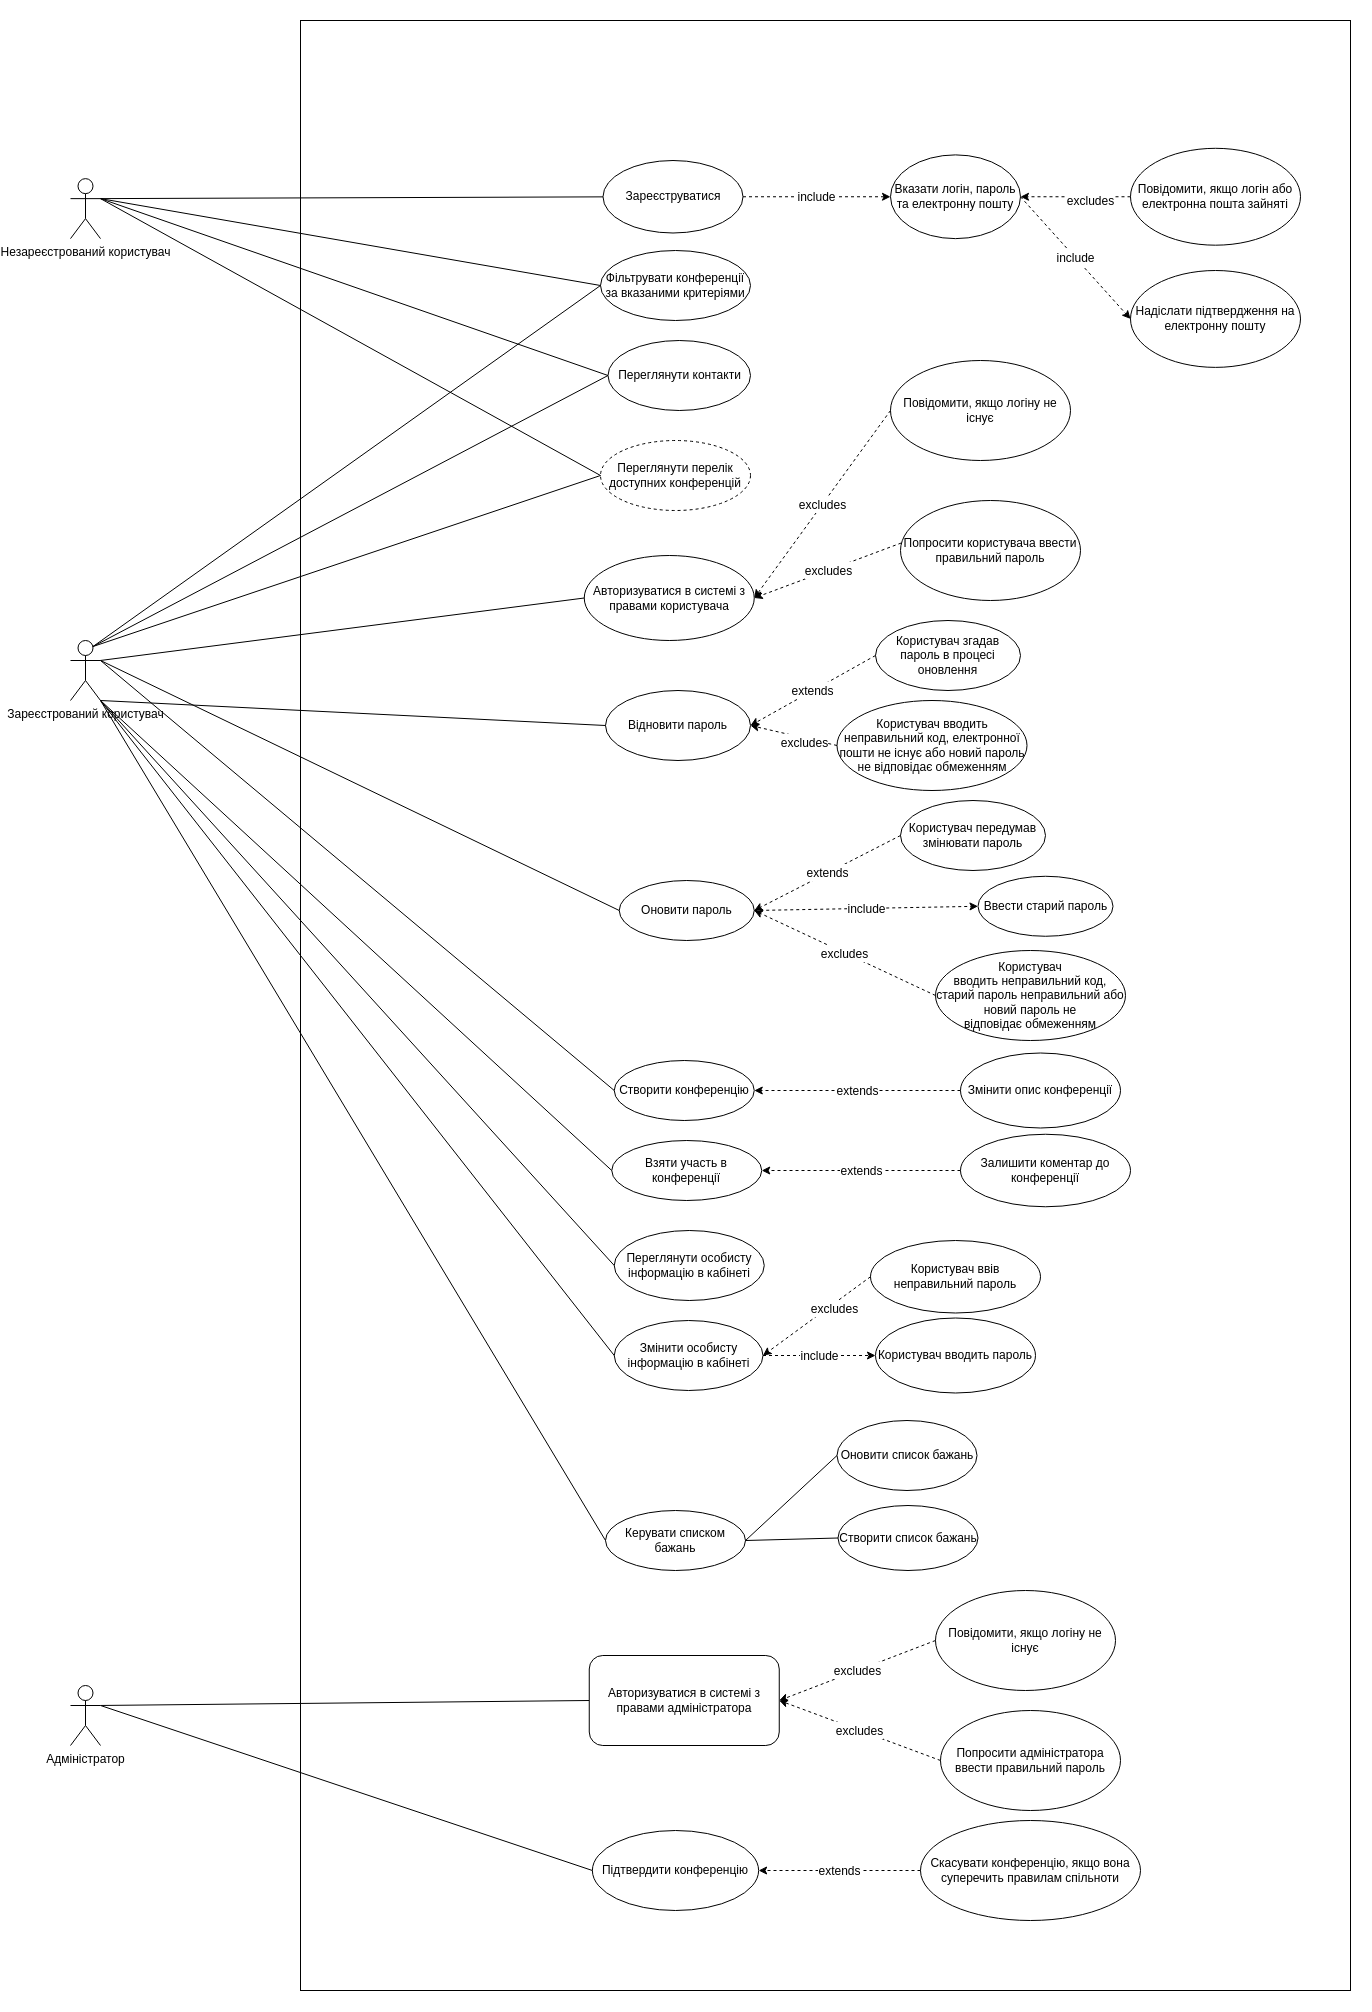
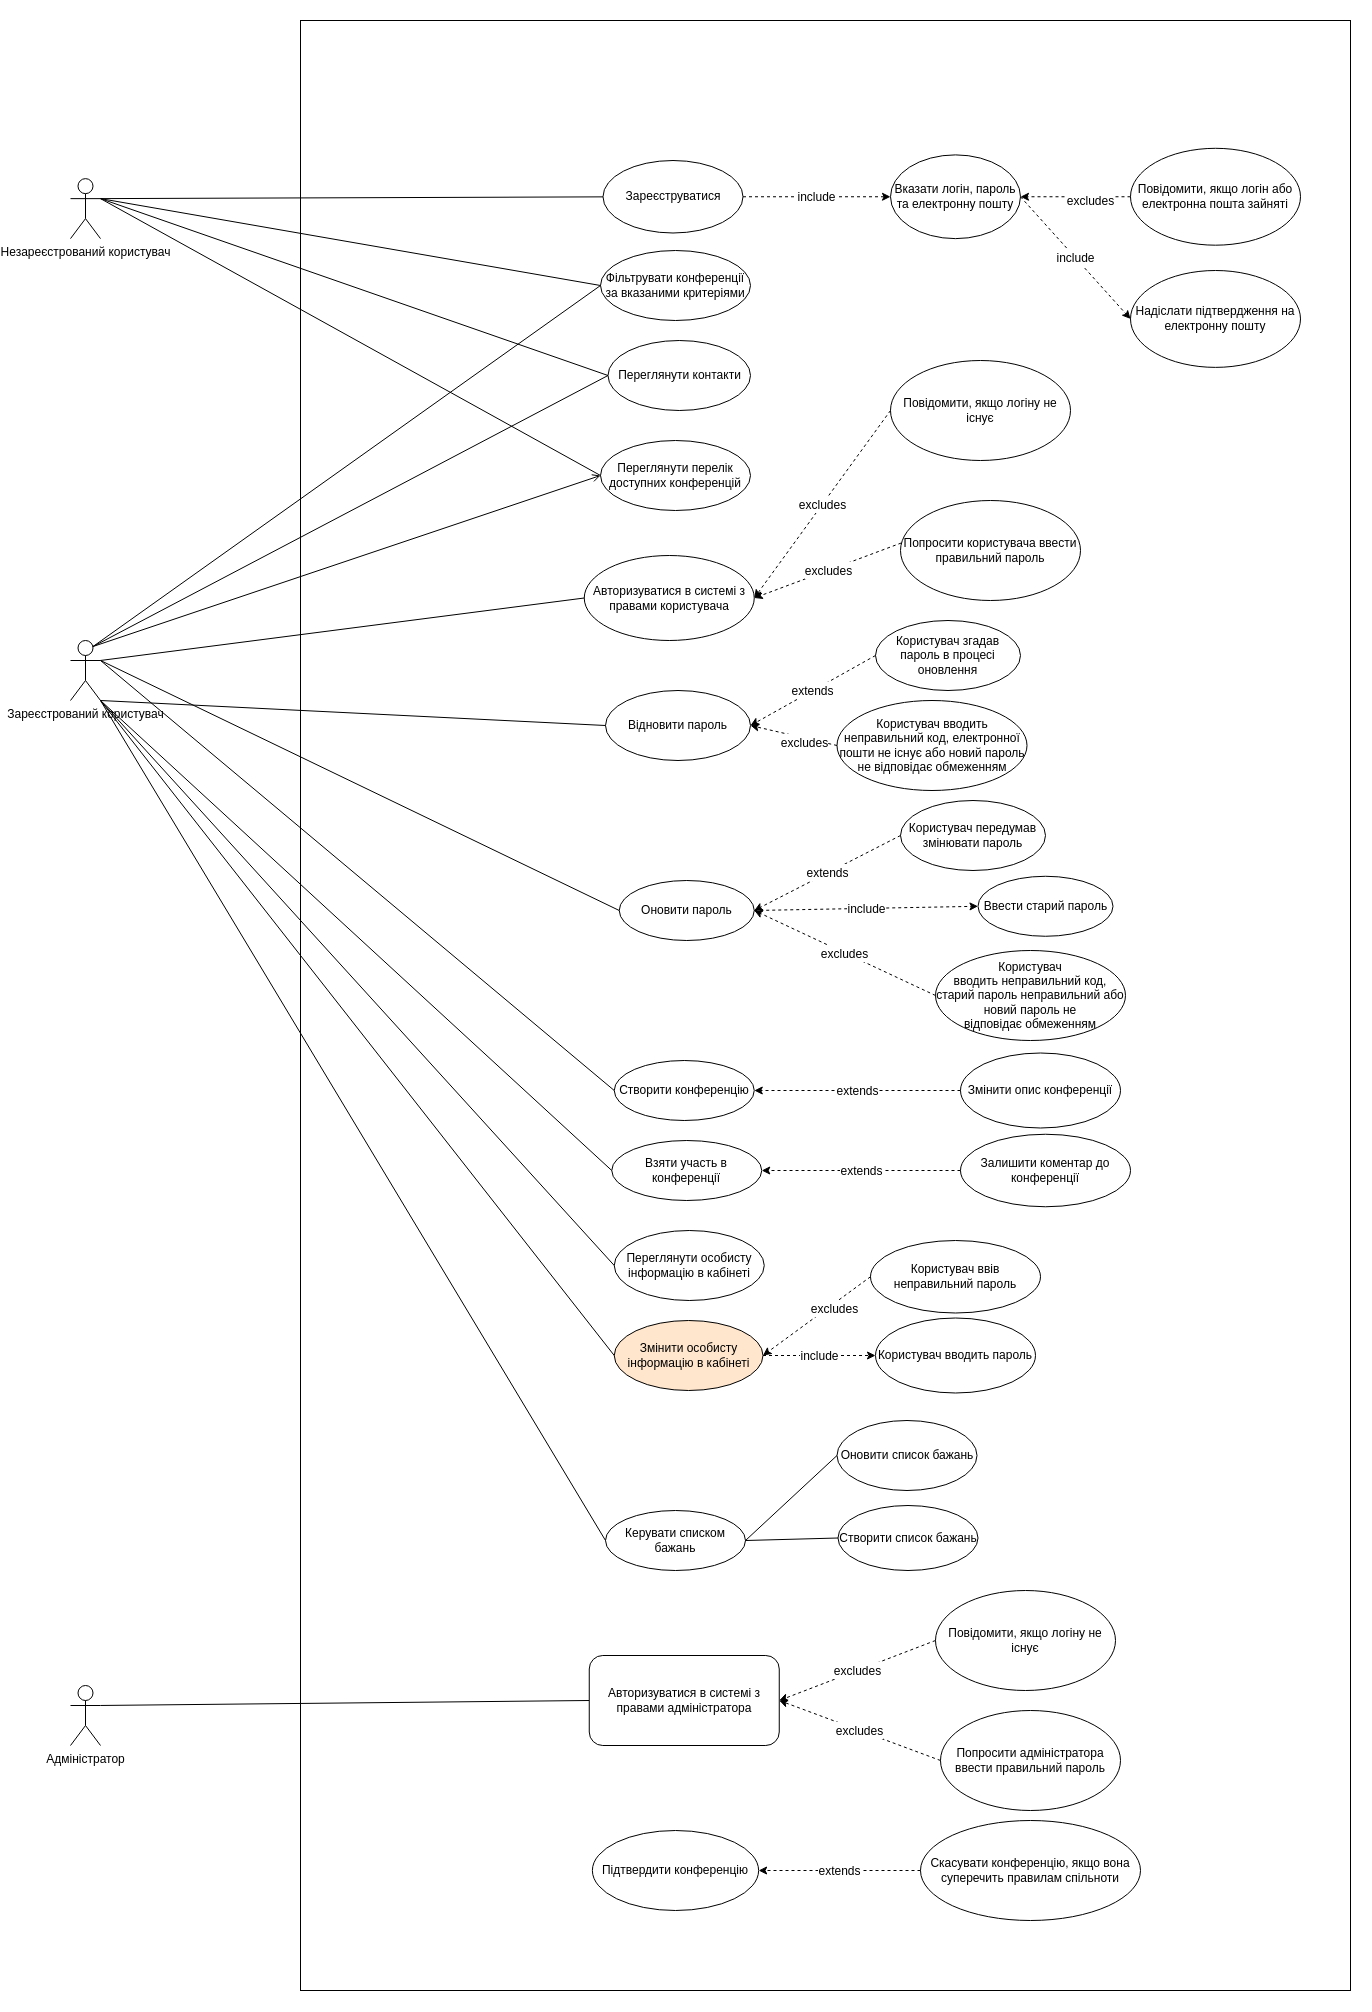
node "Переглянути перелік доступних конференцій": style dashed -> solid
edge "Переглянути перелік доступних конференцій" -- "Зареєстрований користувач": arrowhead none -> open
node "Змінити особисту інформацію в кабінеті": fillcolor #ffffff -> #ffe6cc
edge "Адміністратор" -- "Підтвердити конференцію": removed
